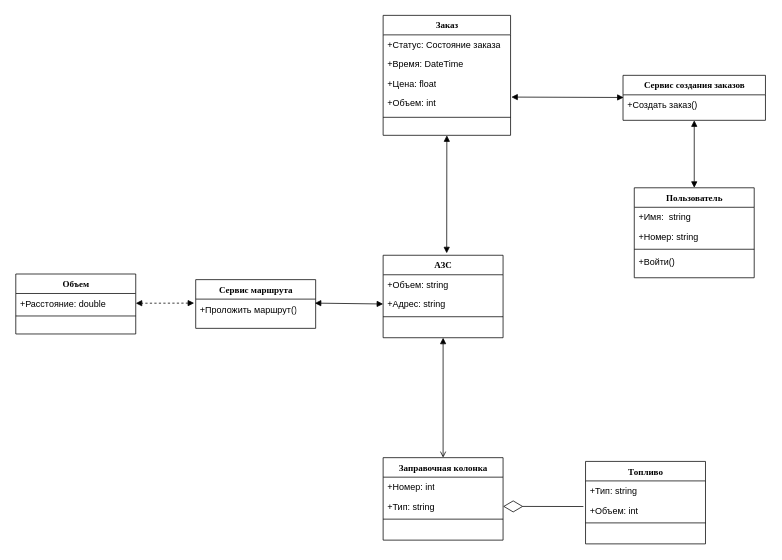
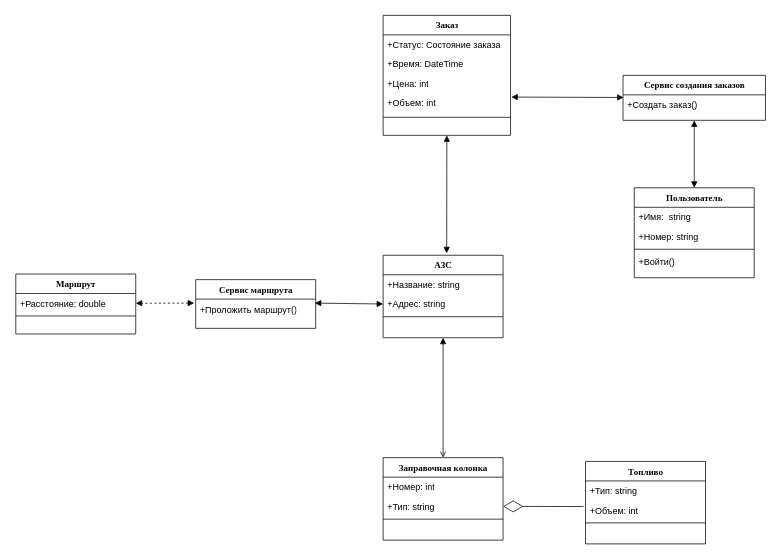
node "+Цена: float": label "+Цена: float" -> "+Цена: int"
node "Объем": label "Объем" -> "Маршрут"
node "+Объем: string": label "+Объем: string" -> "+Название: string"
